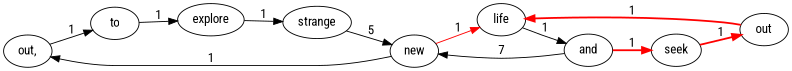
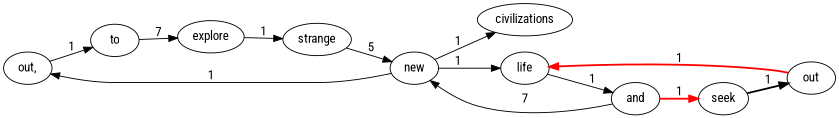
edge "to" -> "explore": label "1" -> "7"
node "civilizations": added
edge "new" -> "life": color red -> black
edge "seek" -> "out": color red -> black
